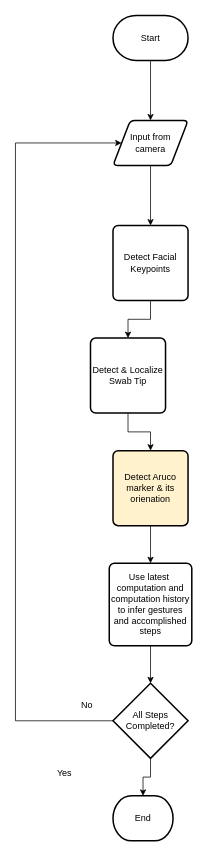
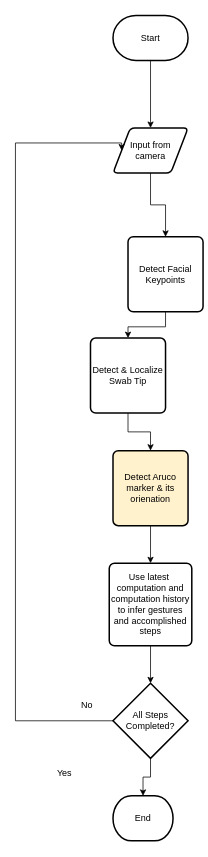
node "Input from camera": moved (150, 143) -> (150, 150)
node "Detect Facial Keypoints": moved (150, 263) -> (165, 274)
